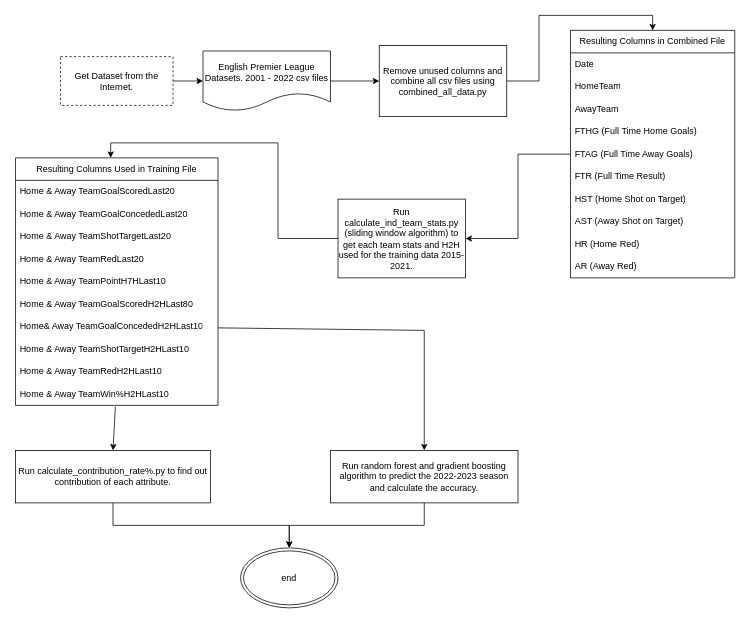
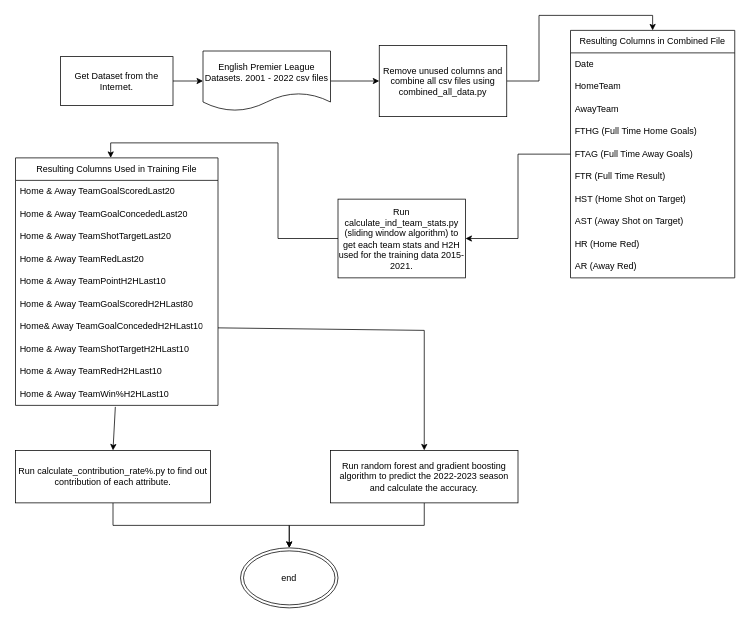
node "Get Dataset from the Internet.": style dashed -> solid
node "Home & Away TeamPointH7HLast10": label "Home & Away TeamPointH7HLast10" -> "Home & Away TeamPointH2HLast10"
